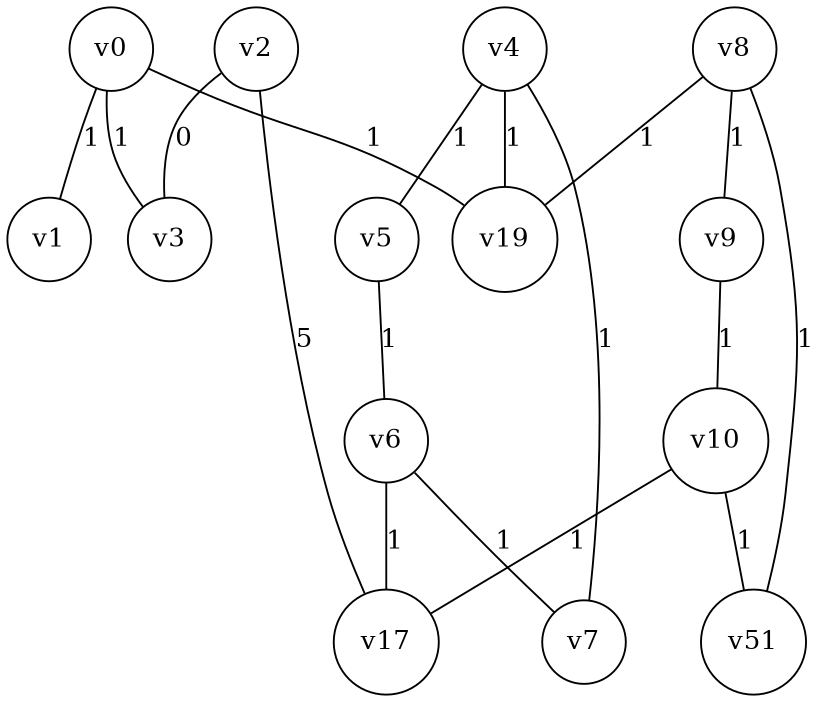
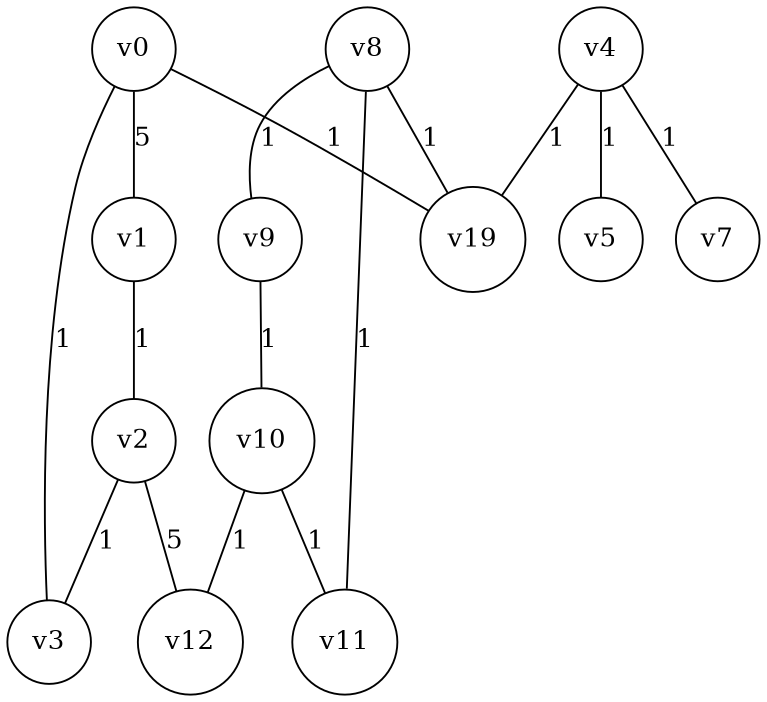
edge "v0" -- "v1": label "1" -> "5"
edge "v2" -- "v3": label "0" -> "1"
edge "v1" -- "v2": added, label "1"
node "v6": removed
node "v17": label "v17" -> "v12"
node "v51": label "v51" -> "v11"
